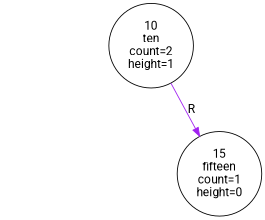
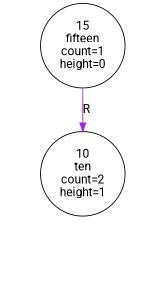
edge "10 ten count=2 height=1" -> "15 fifteen count=1 height=0": reversed
